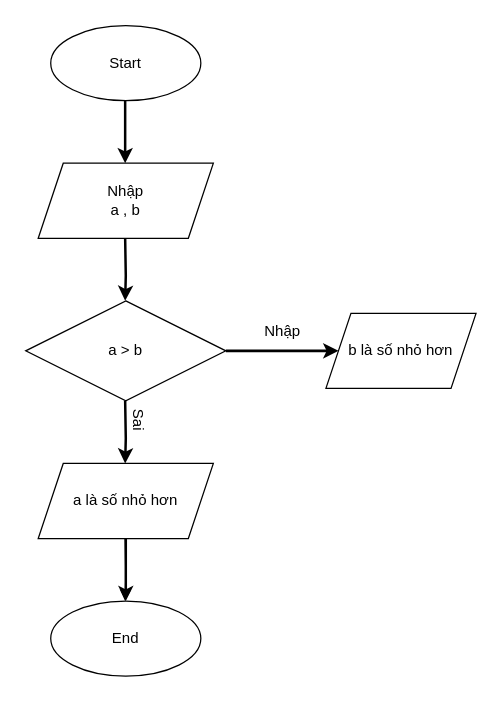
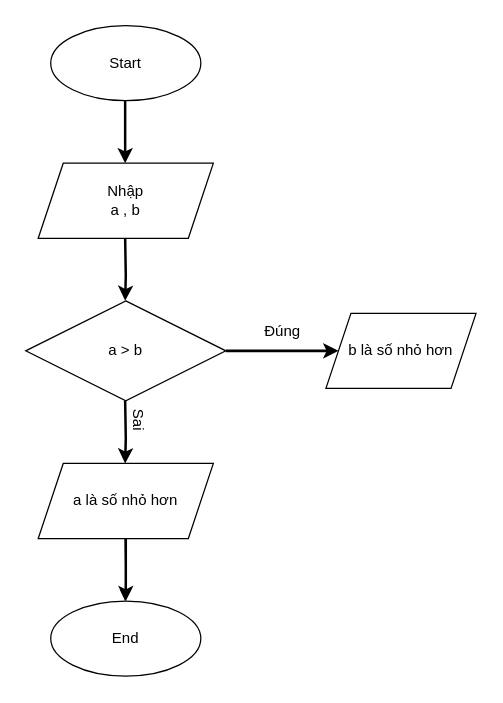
node "Nhập": label "Nhập" -> "Đúng"
